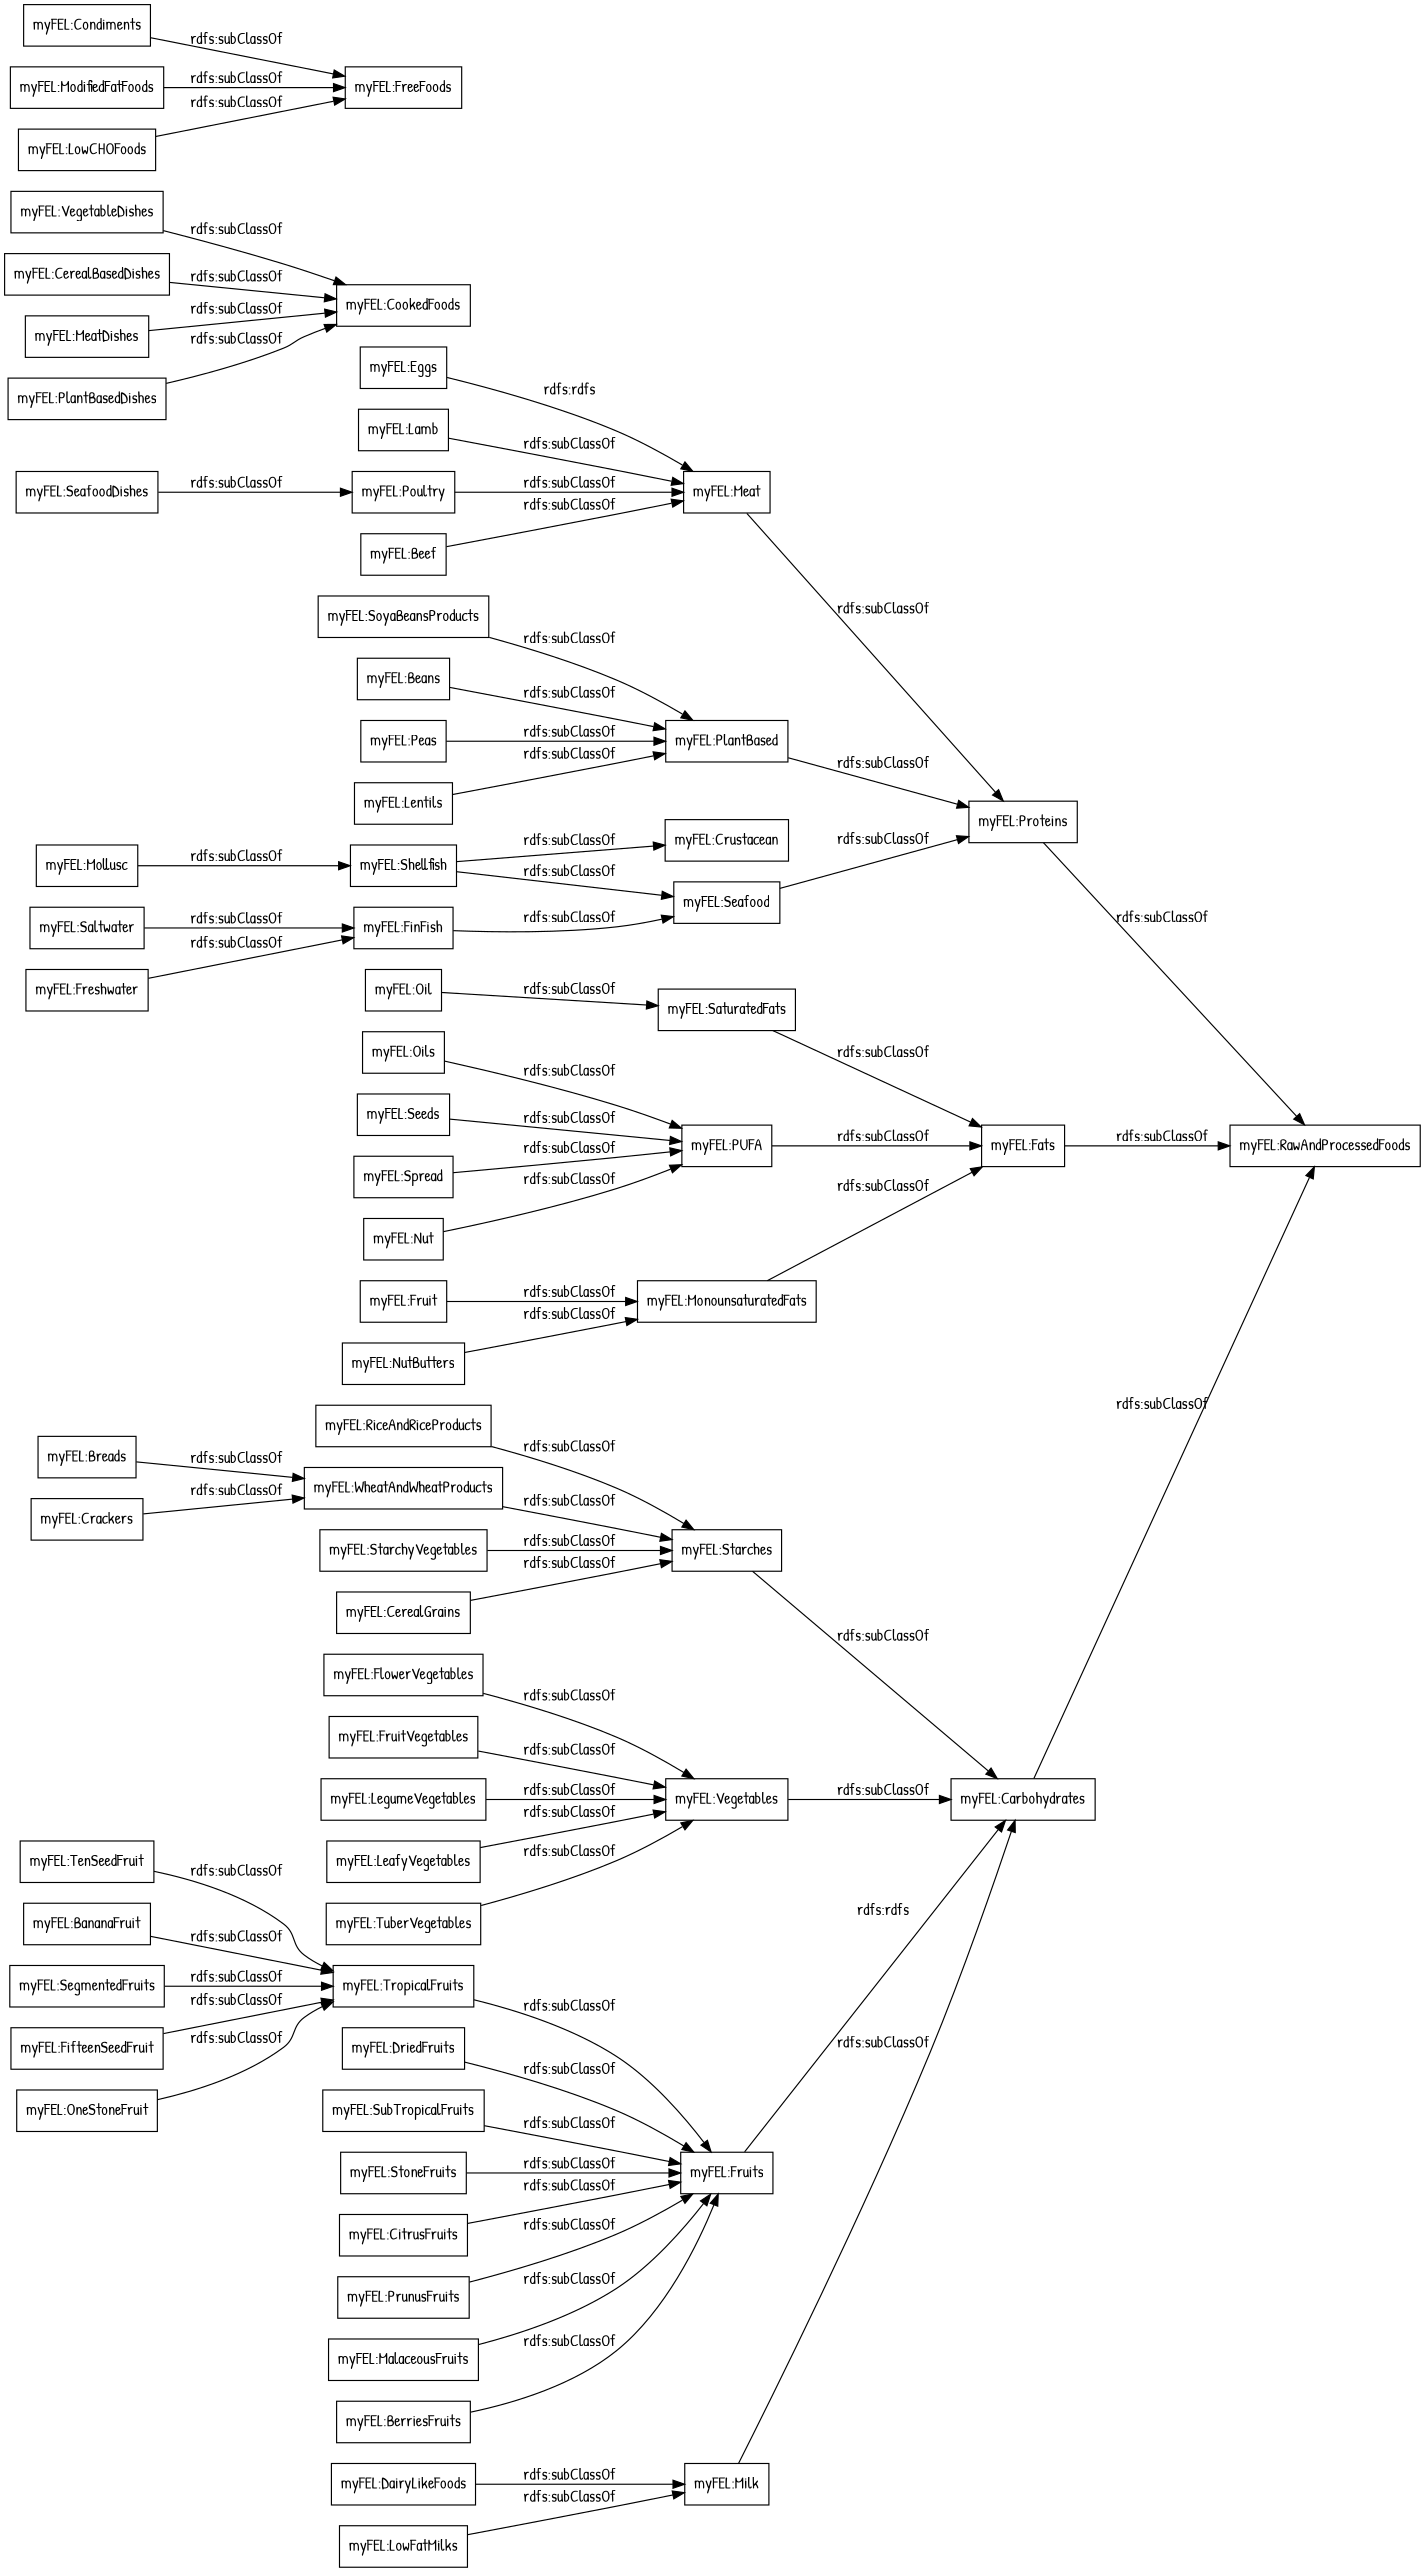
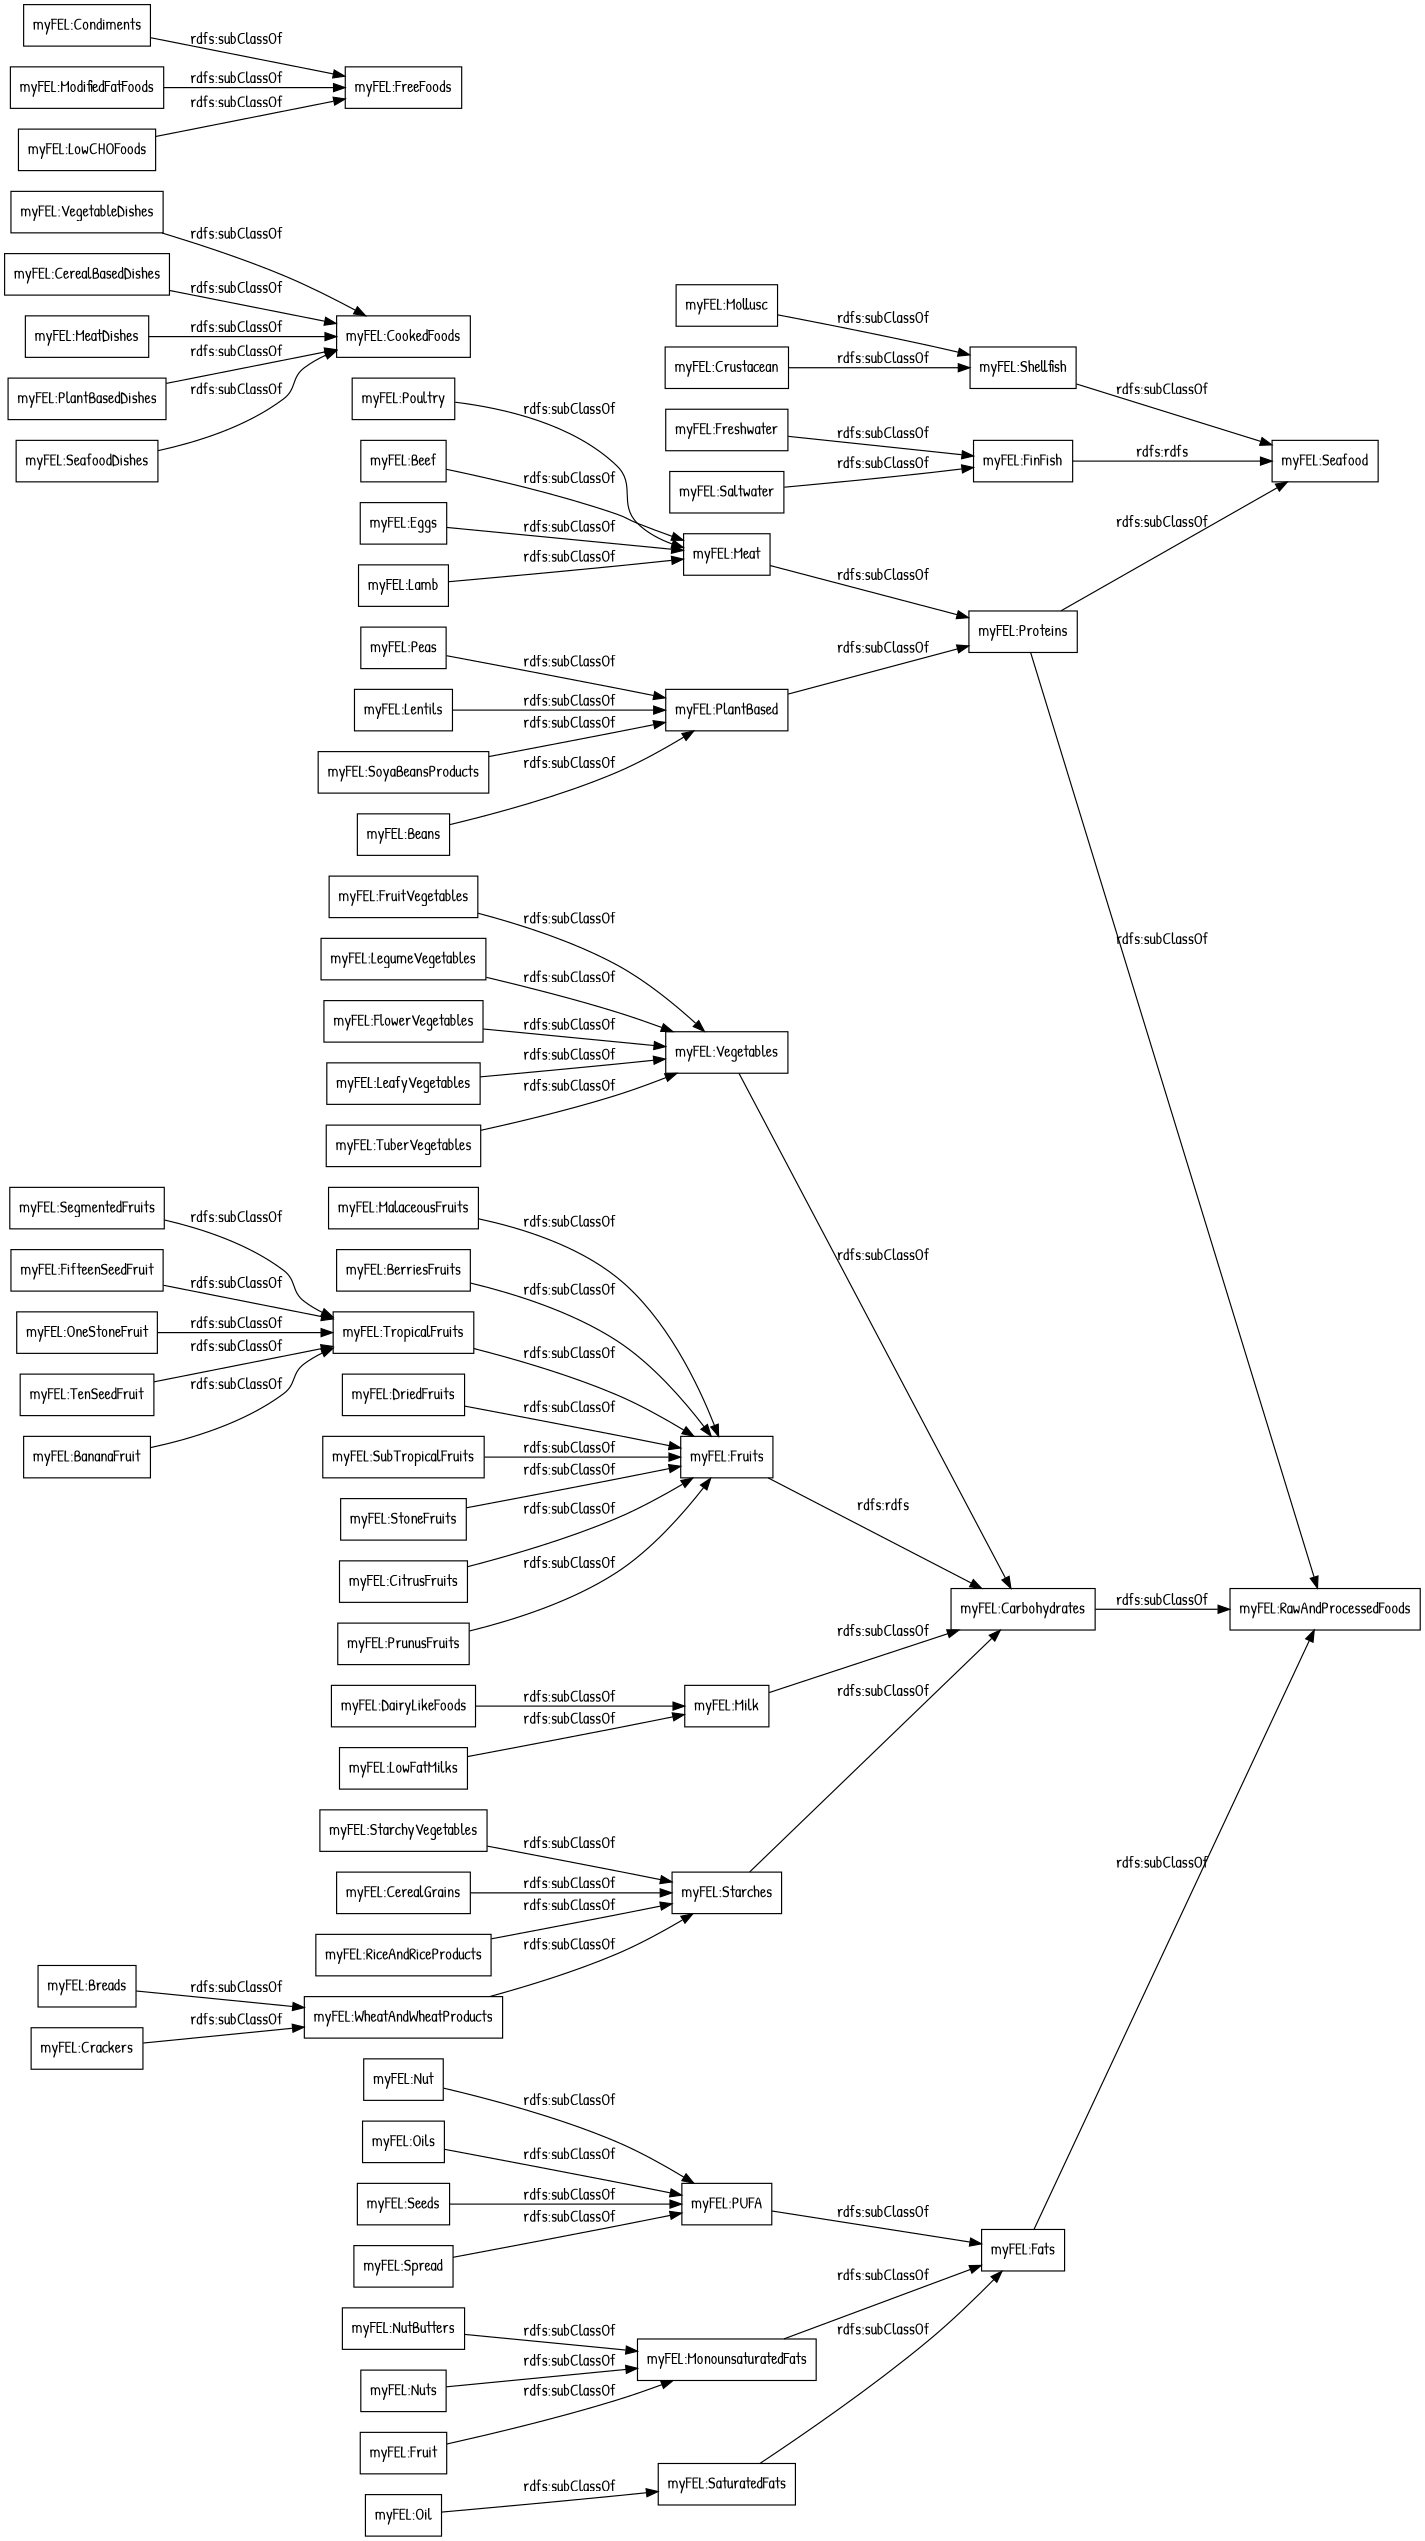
edge "myFEL:Eggs" -> "myFEL:Meat": label "rdfs:rdfs" -> "rdfs:subClassOf"
edge "myFEL:SeafoodDishes" -> "myFEL:Poultry": now "myFEL:SeafoodDishes" -> "myFEL:CookedFoods"
edge "myFEL:Shellfish" -> "myFEL:Crustacean": reversed
edge "myFEL:Seafood" -> "myFEL:Proteins": reversed
edge "myFEL:FinFish" -> "myFEL:Seafood": label "rdfs:subClassOf" -> "rdfs:rdfs"
node "myFEL:Nuts": added
